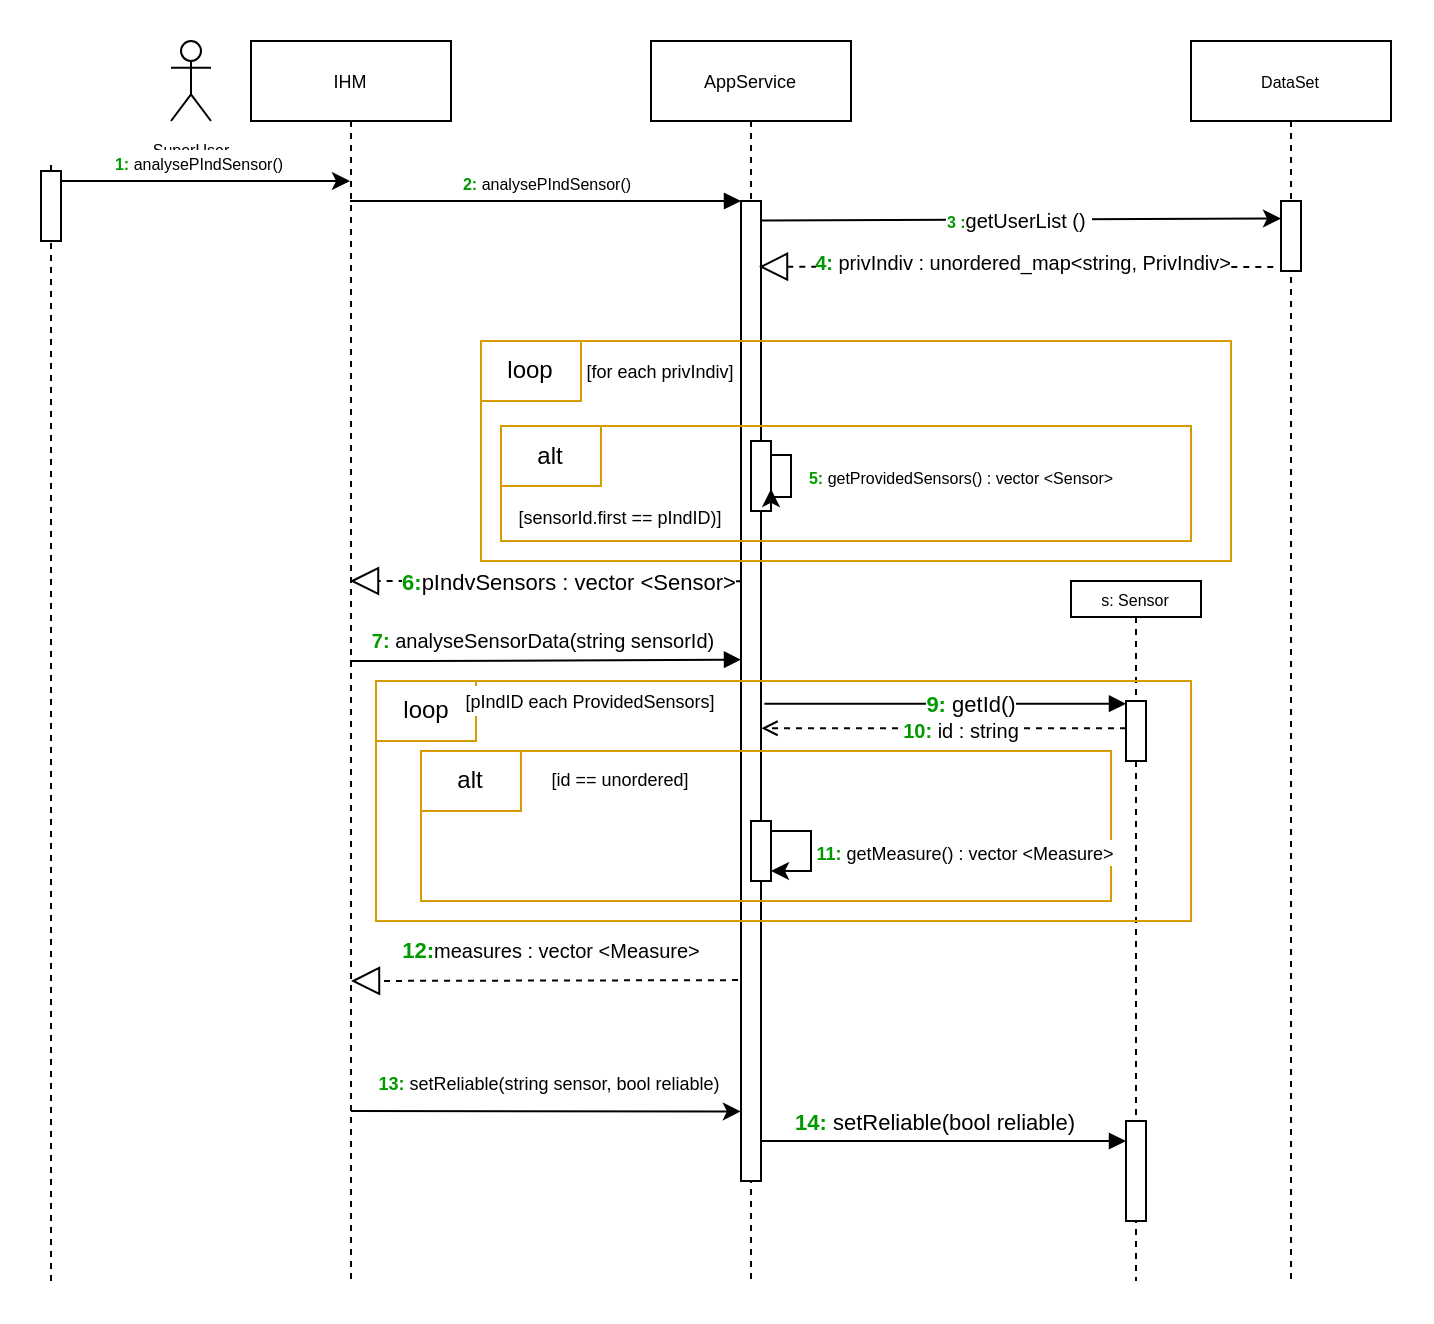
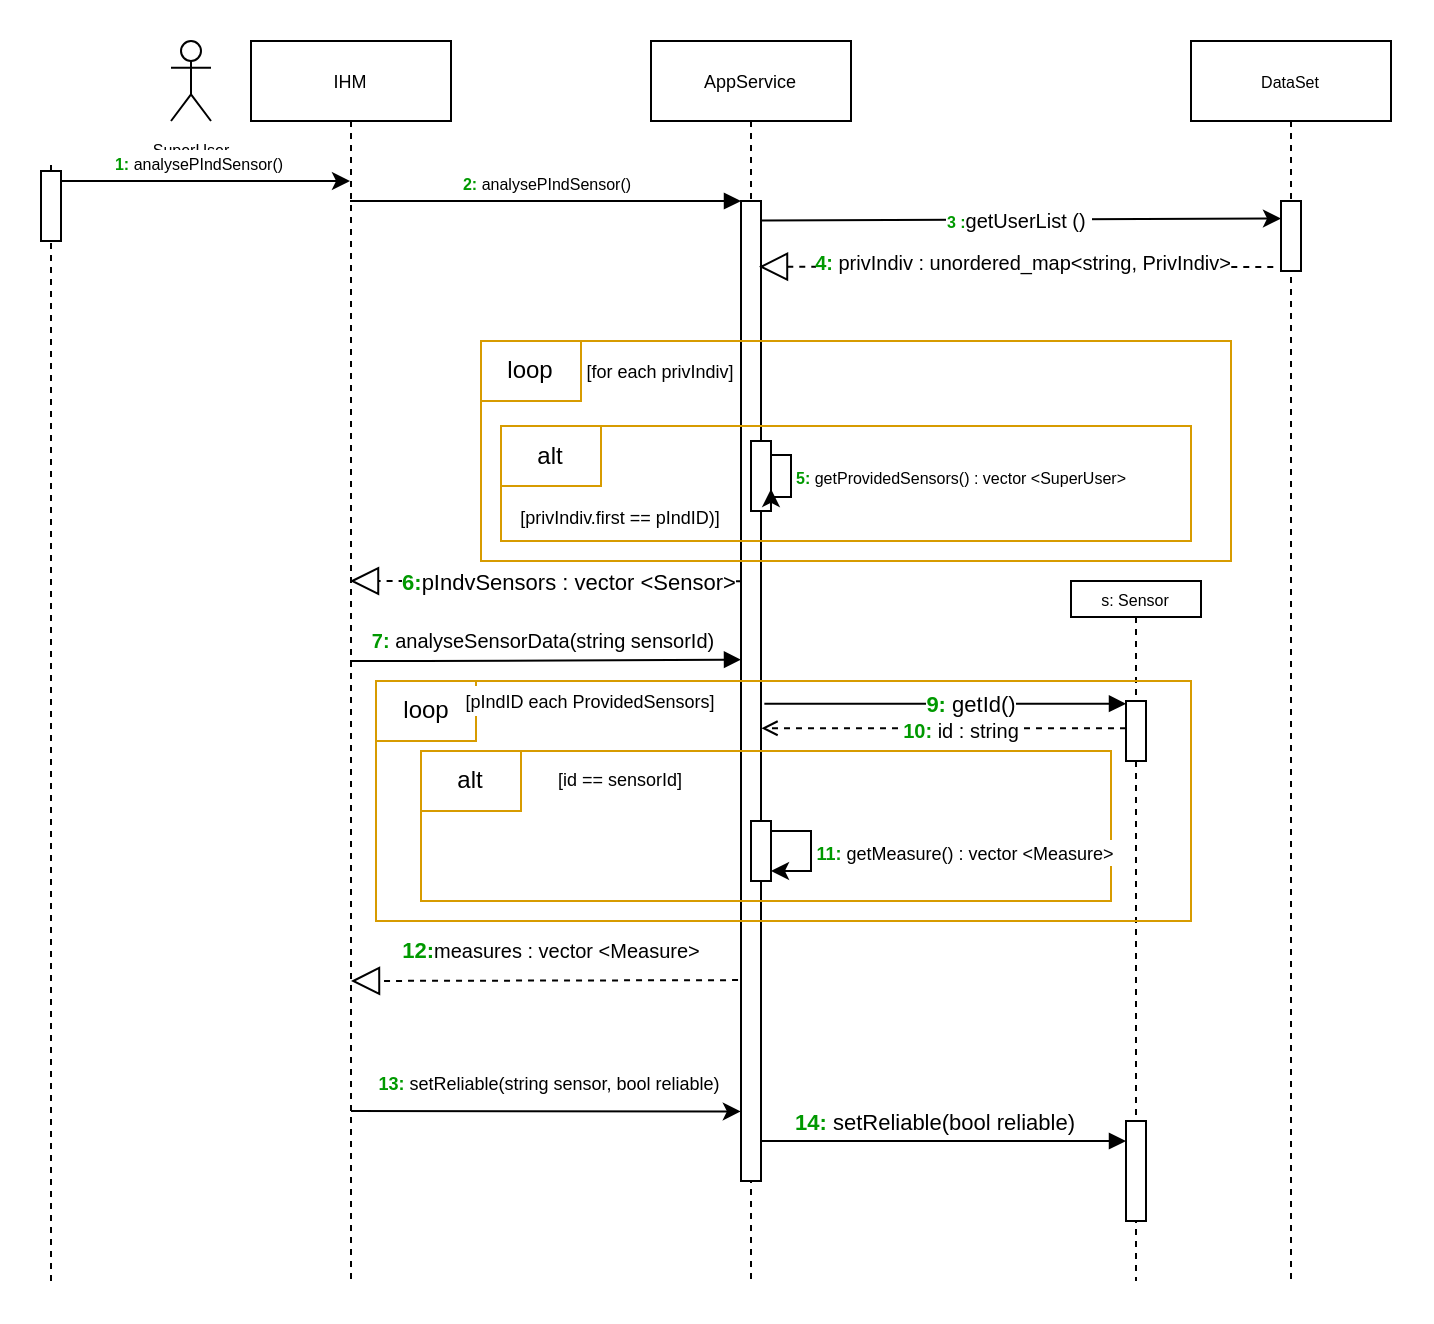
node "5: getProvidedSensors() : vector <Sensor>": label "5: getProvidedSensors() : vector <Sensor>" -> "5: getProvidedSensors() : vector <SuperUser>"
node "[sensorId.first == pIndID)]": label "[sensorId.first == pIndID)]" -> "[privIndiv.first == pIndID)]"
node "[id == unordered]": label "[id == unordered]" -> "[id == sensorId]"
